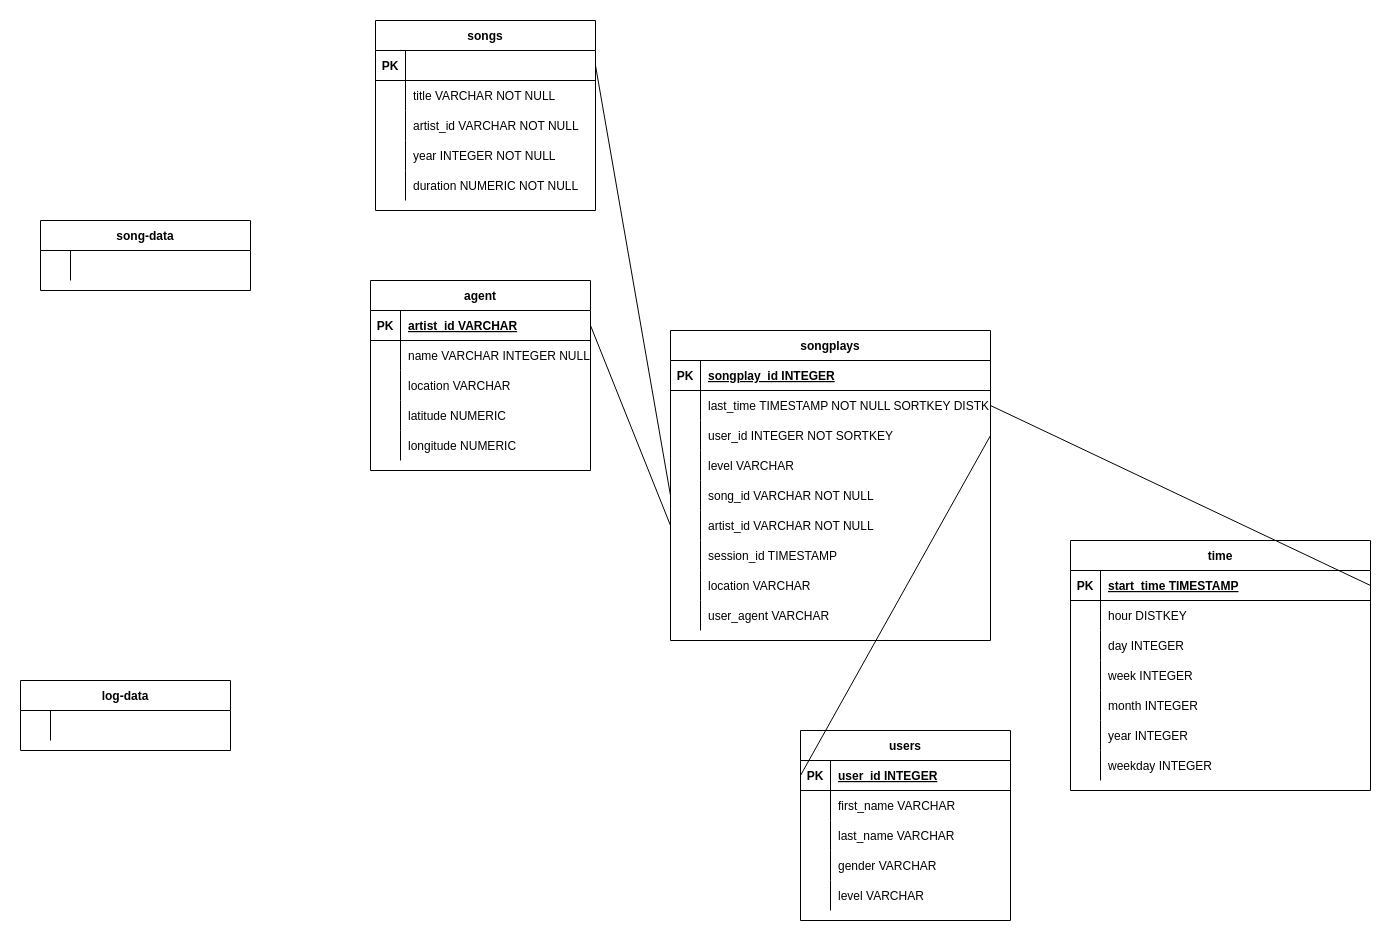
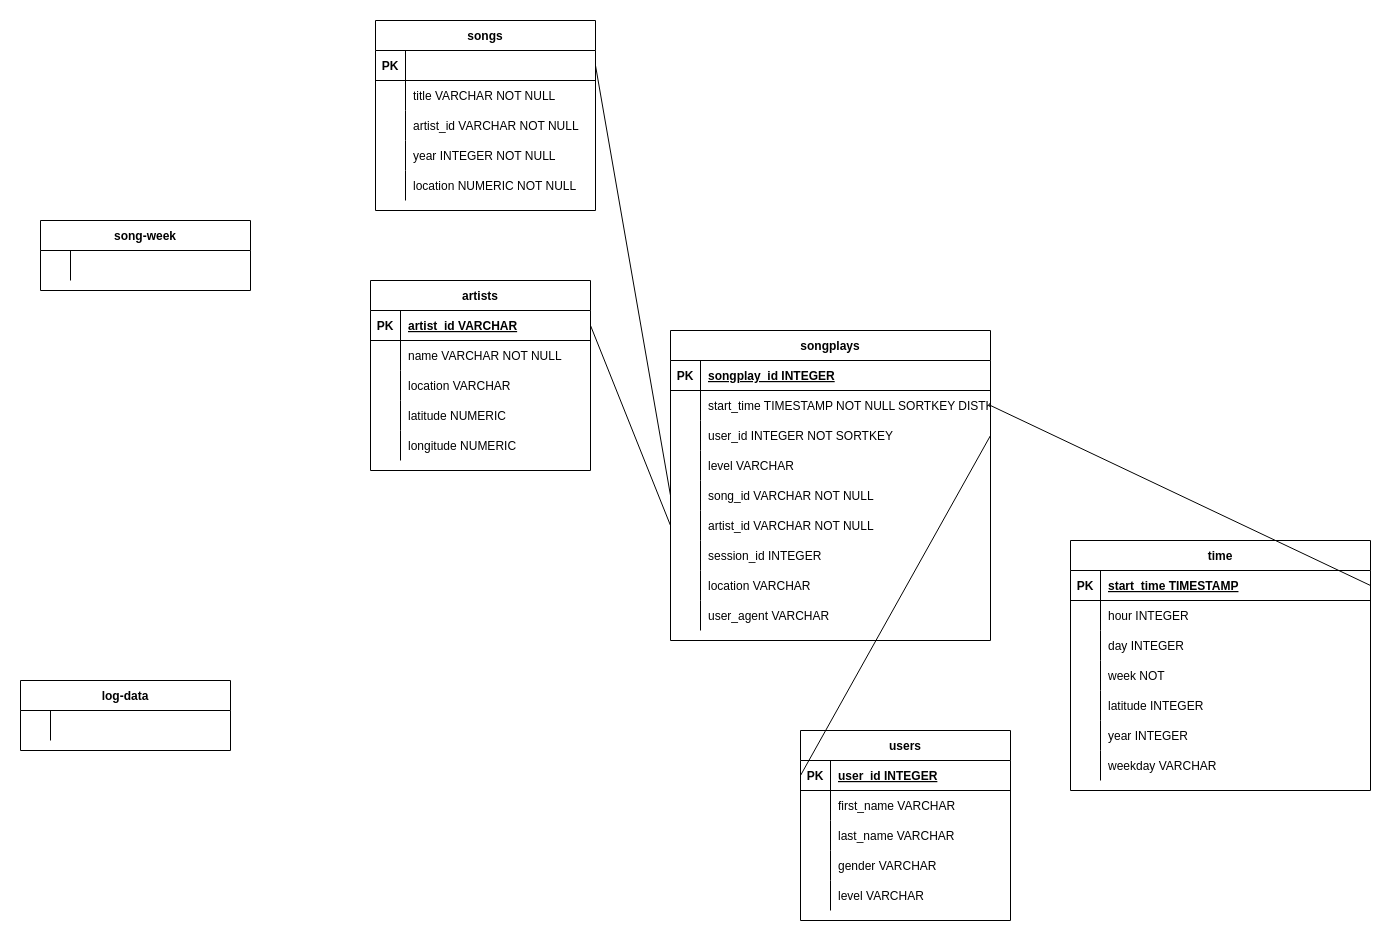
node "duration NUMERIC NOT NULL": label "duration NUMERIC NOT NULL" -> "location NUMERIC NOT NULL"
node "song-data": label "song-data" -> "song-week"
node "agent": label "agent" -> "artists"
node "name VARCHAR INTEGER NULL": label "name VARCHAR INTEGER NULL" -> "name VARCHAR NOT NULL"
node "last_time TIMESTAMP NOT NULL SORTKEY DISTKEY": label "last_time TIMESTAMP NOT NULL SORTKEY DISTKEY" -> "start_time TIMESTAMP NOT NULL SORTKEY DISTKEY"
node "session_id TIMESTAMP": label "session_id TIMESTAMP" -> "session_id INTEGER"
node "hour DISTKEY": label "hour DISTKEY" -> "hour INTEGER"
node "week INTEGER": label "week INTEGER" -> "week NOT"
node "month INTEGER": label "month INTEGER" -> "latitude INTEGER"
node "weekday INTEGER": label "weekday INTEGER" -> "weekday VARCHAR"
